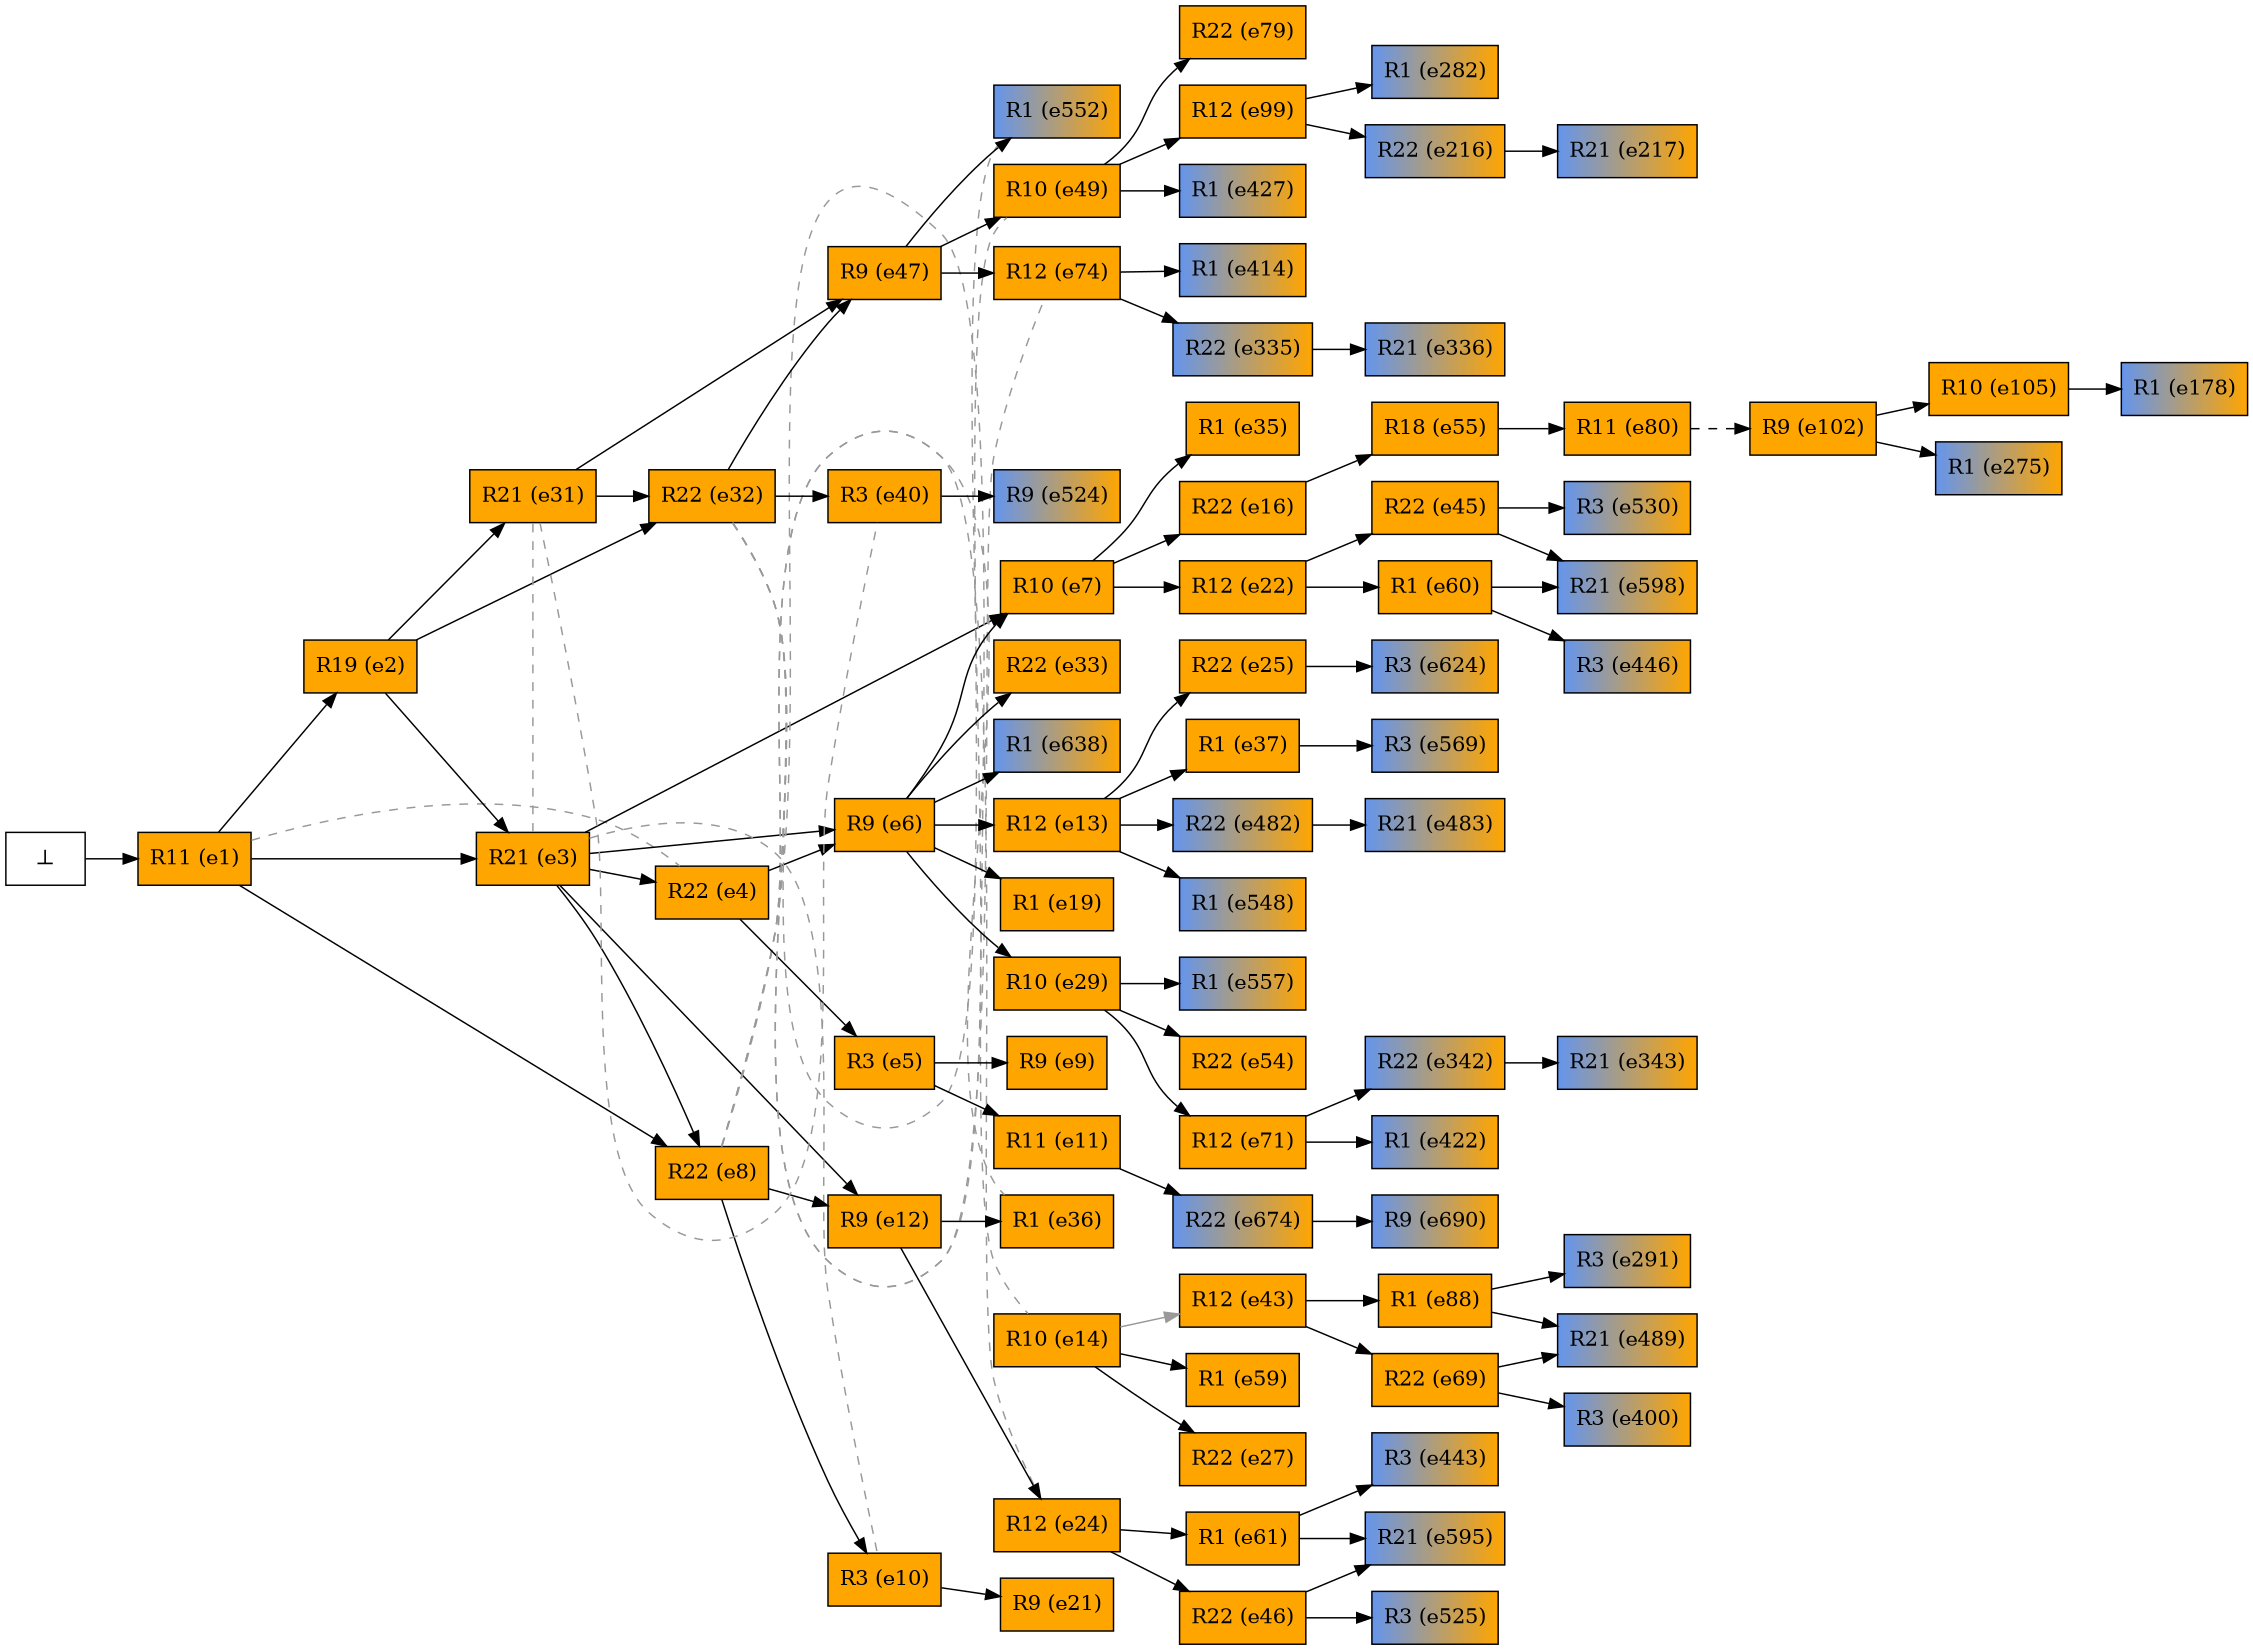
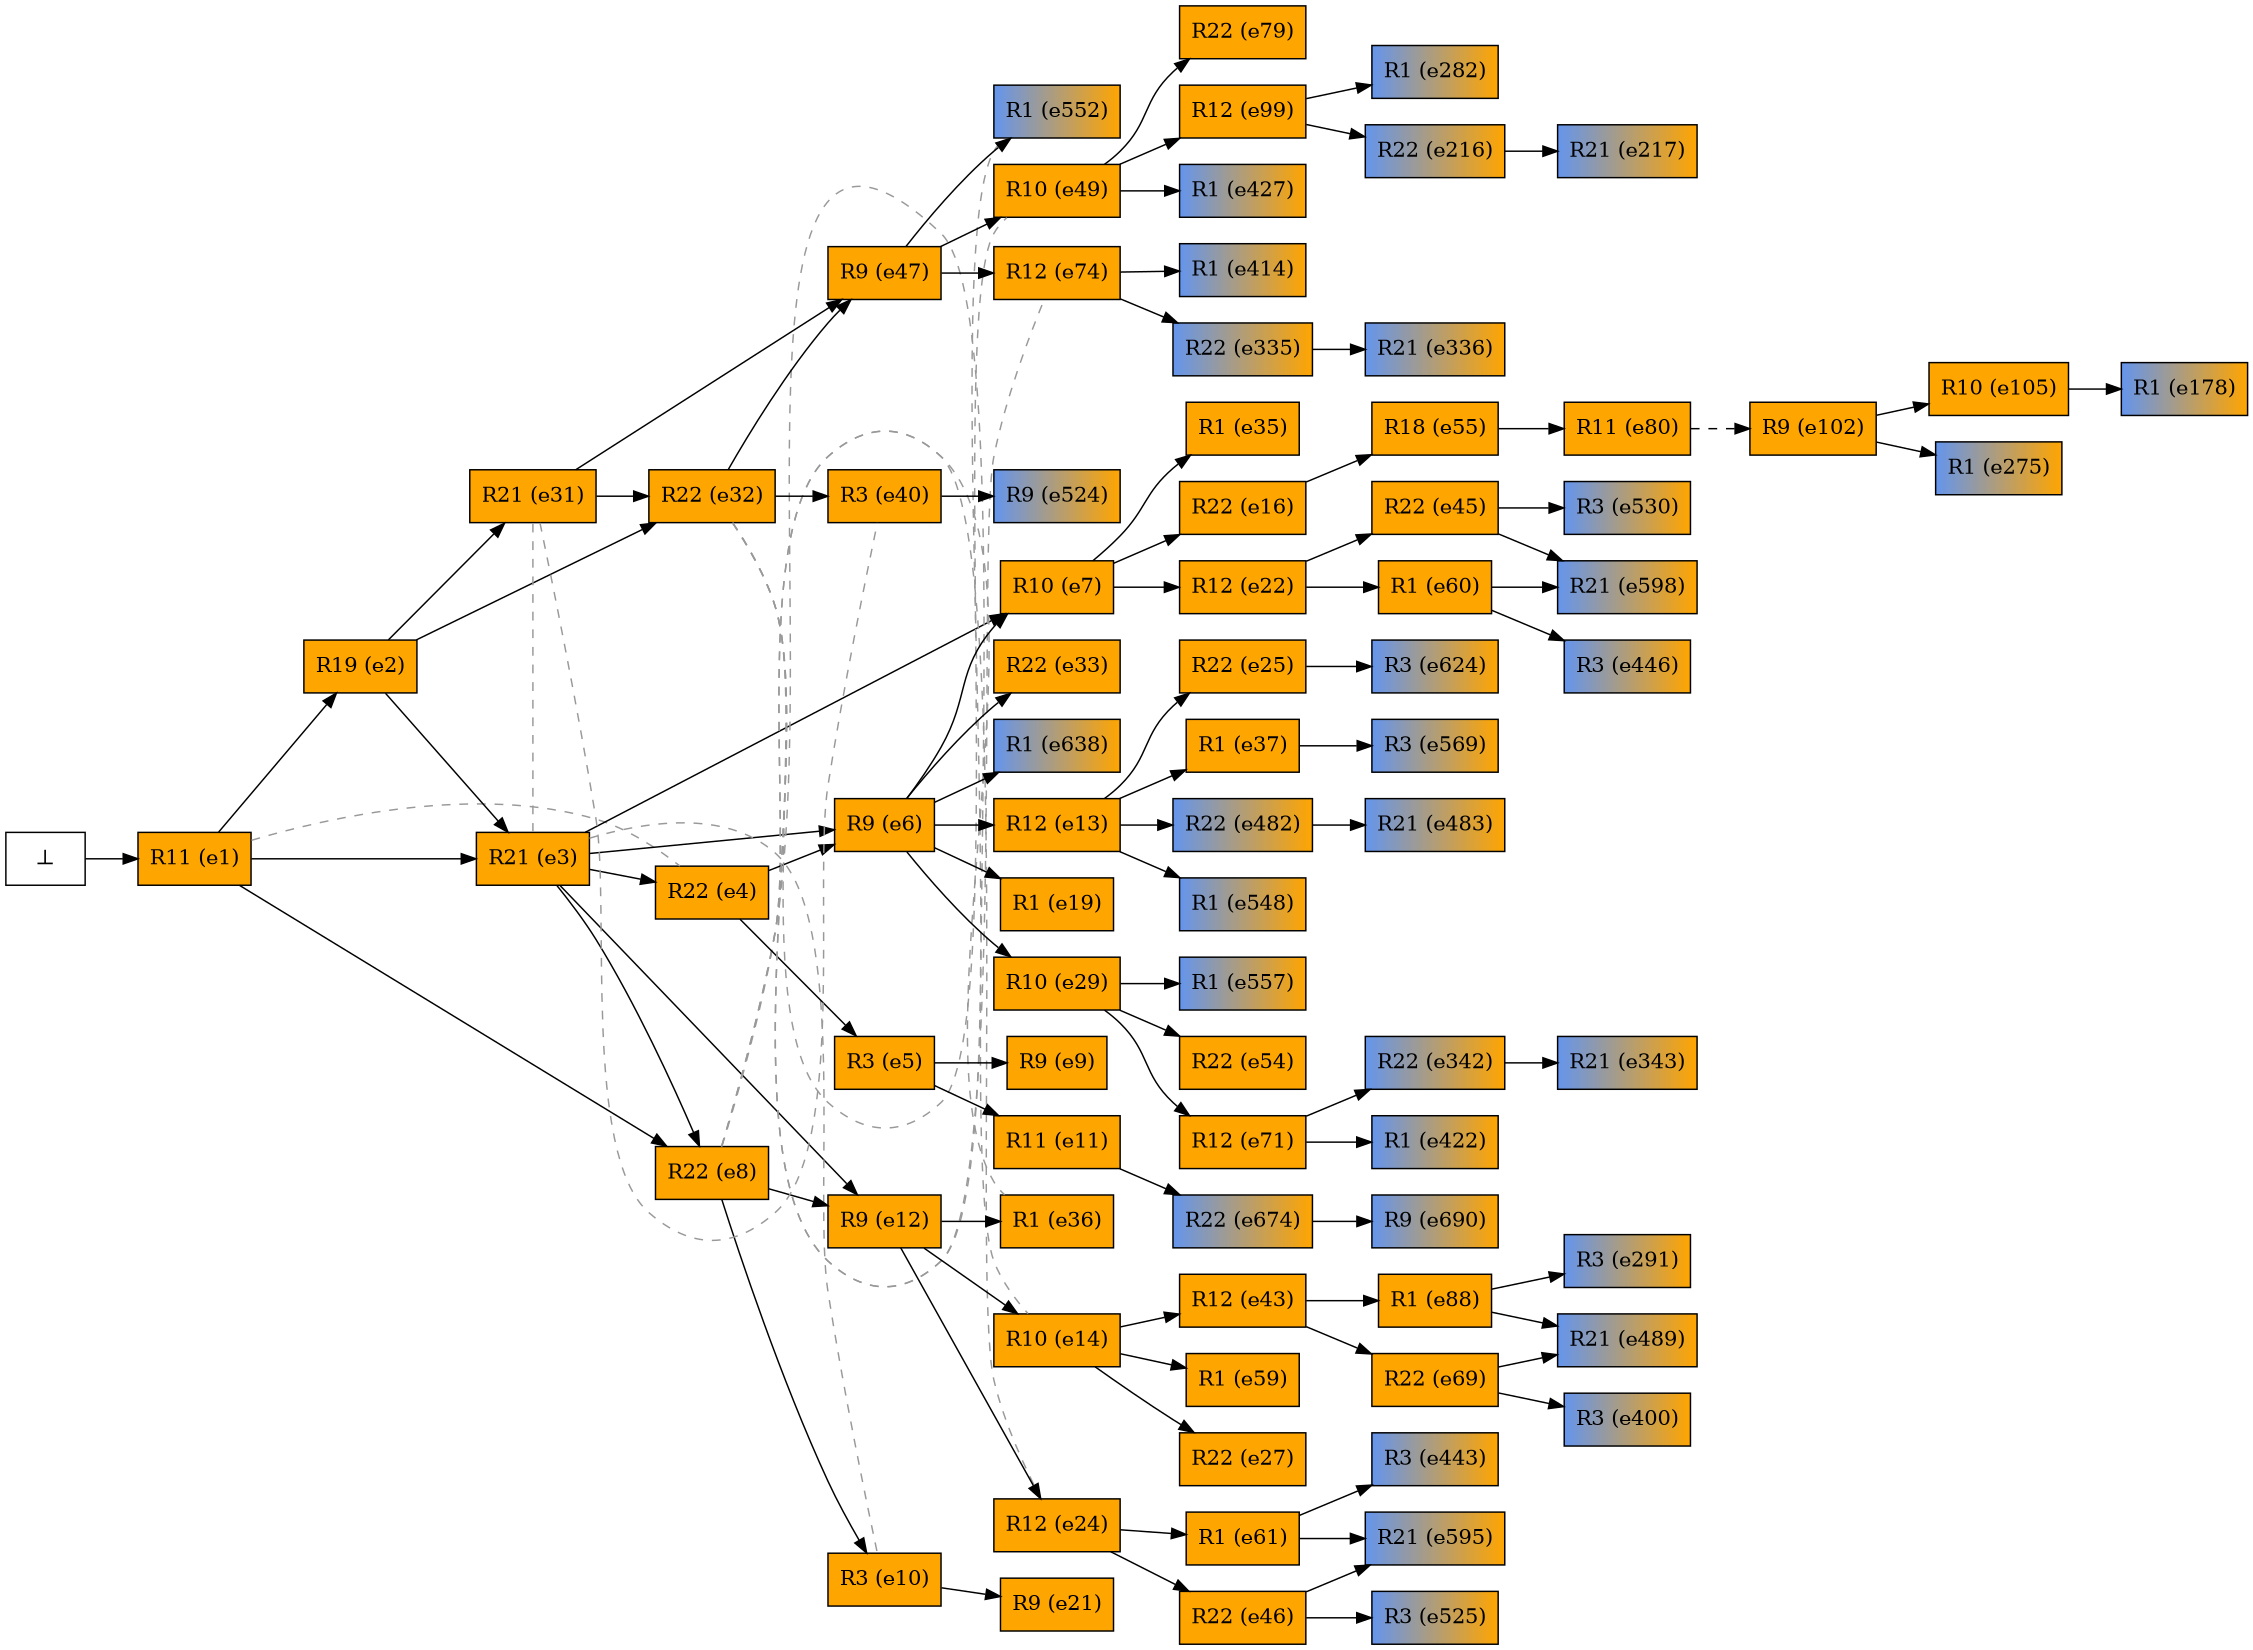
edge "R9 (e12)" -> "R10 (e14)": added
edge "R10 (e14)" -> "R12 (e43)": color gray60 -> black
